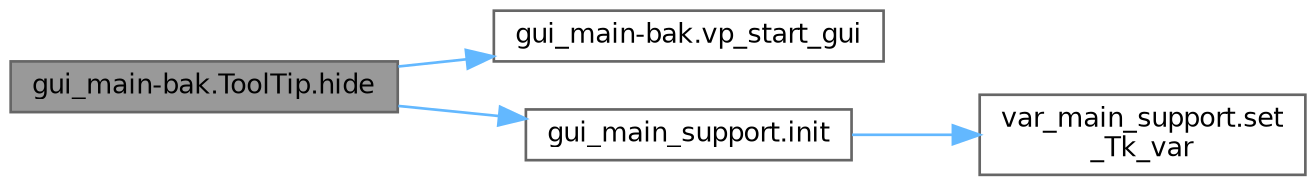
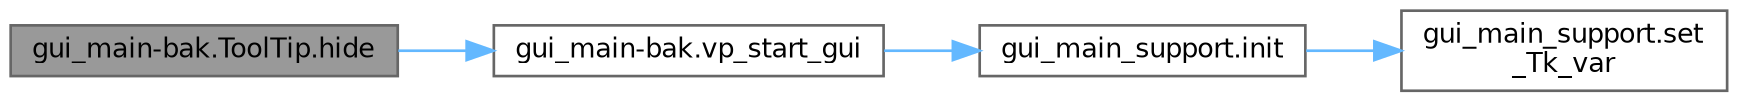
edge "gui_main-bak.ToolTip.hide" -> "gui_main_support.init": now "gui_main-bak.vp_start_gui" -> "gui_main_support.init"
node "var_main_support.set _Tk_var": label "var_main_support.set _Tk_var" -> "gui_main_support.set _Tk_var"
